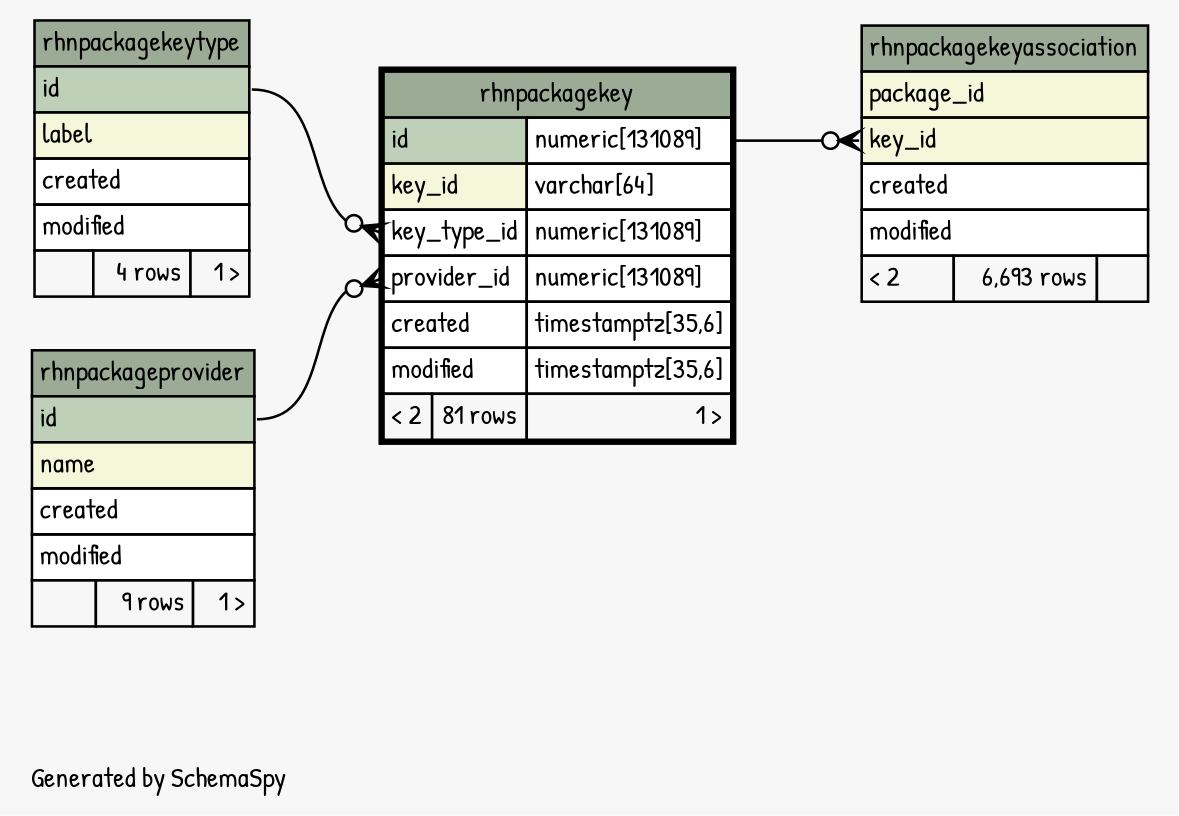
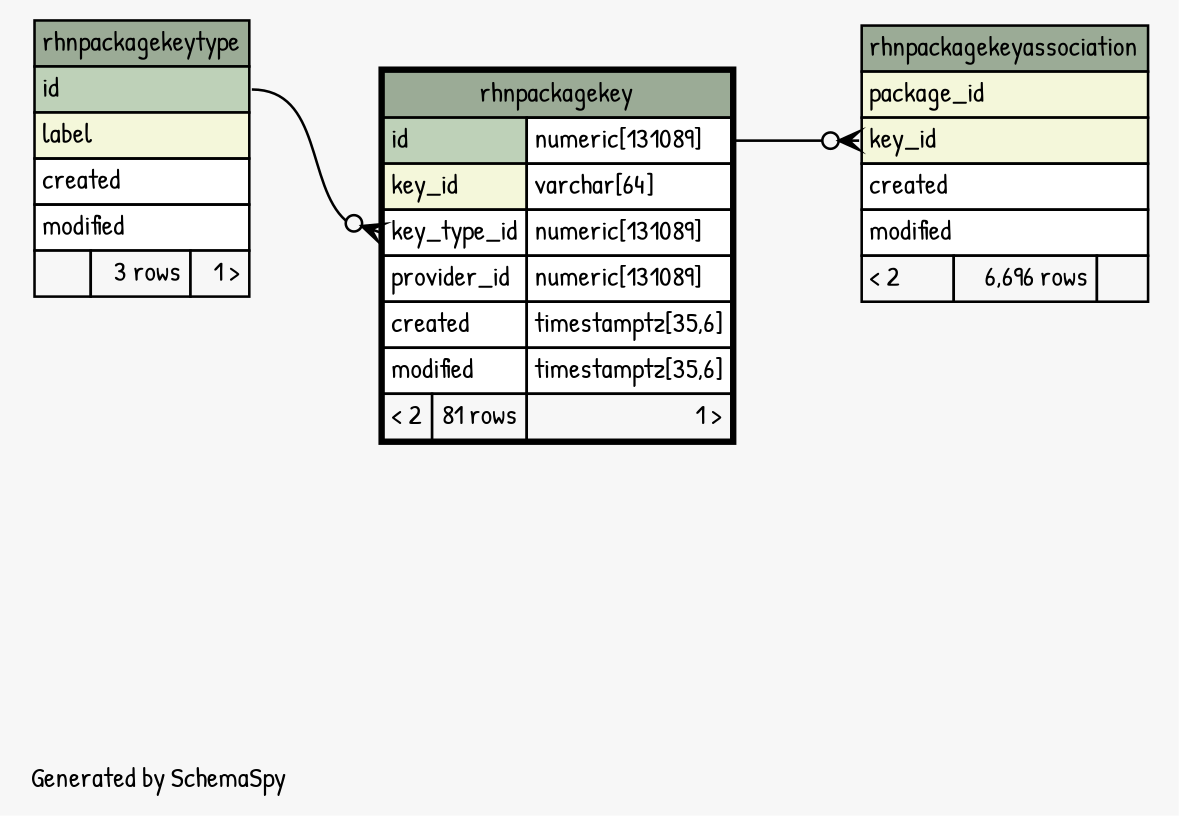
node "rhnpackagekeytype": text "4 rows" -> "3 rows"
node "rhnpackagekeyassociation": text "6,693 rows" -> "6,696 rows"
node "rhnpackageprovider": removed
